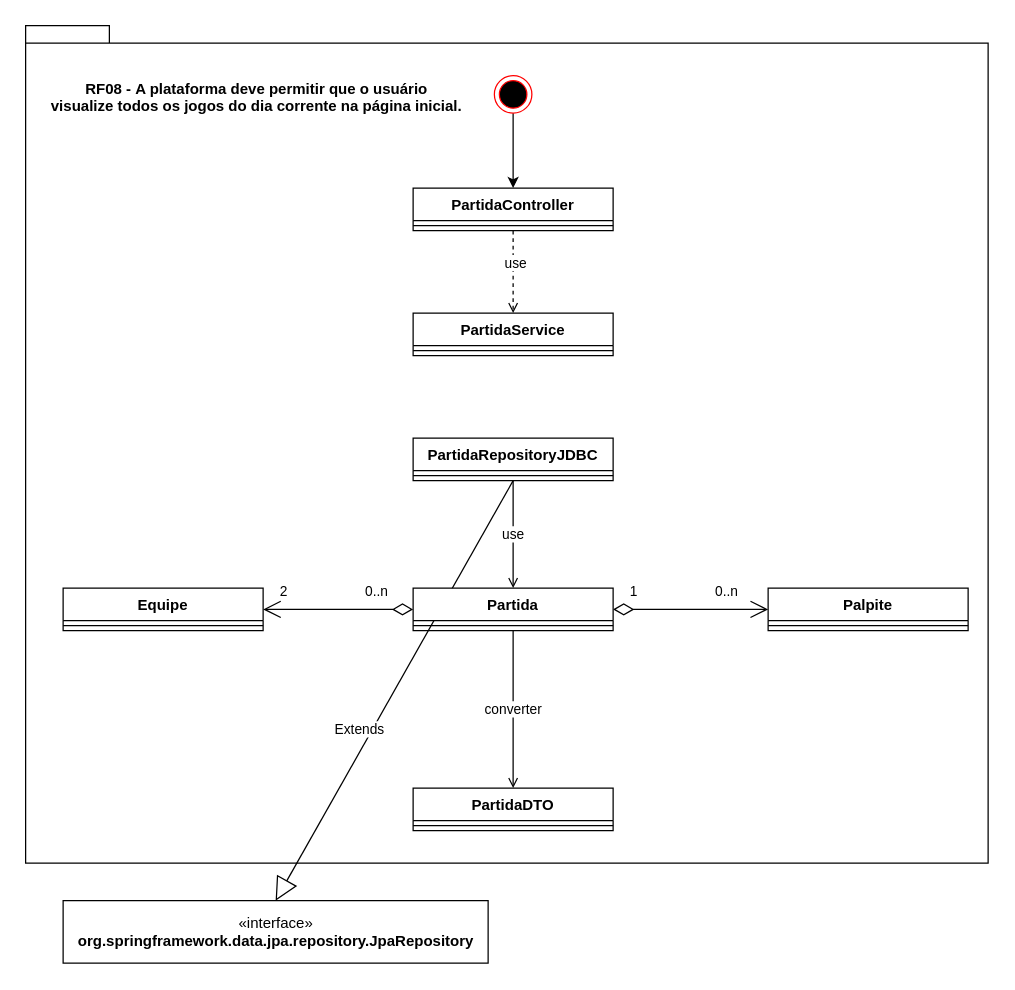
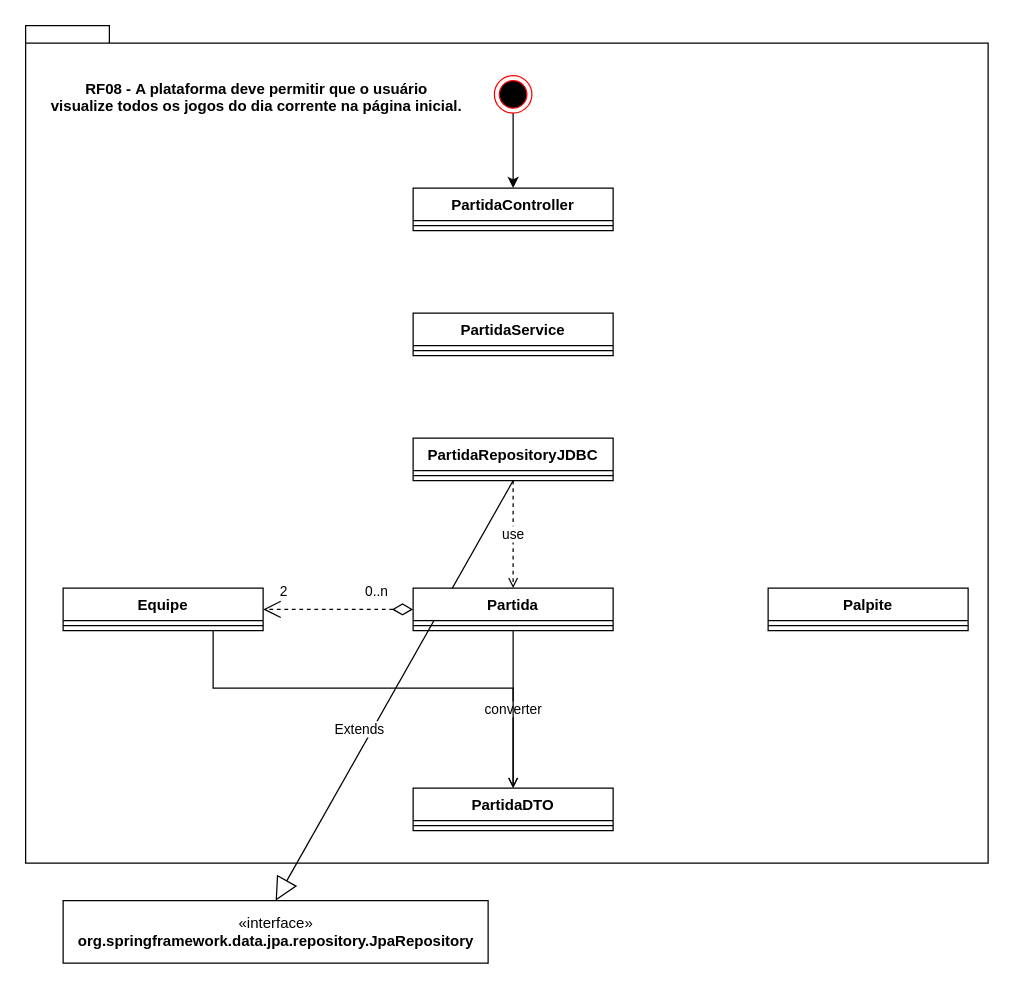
edge "PartidaController" -> "PartidaService": removed, label "use"
edge "PartidaRepositoryJDBC" -> "Partida": style solid -> dashed
edge "Equipe" -- "Partida": style solid -> dashed
edge "Partida" -- "Palpite": removed, labels "0..n", "1"
edge "Equipe" -> "PartidaDTO": added
